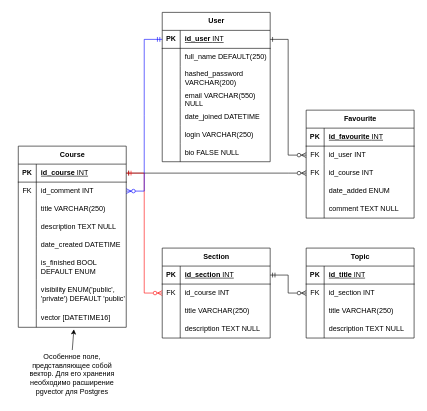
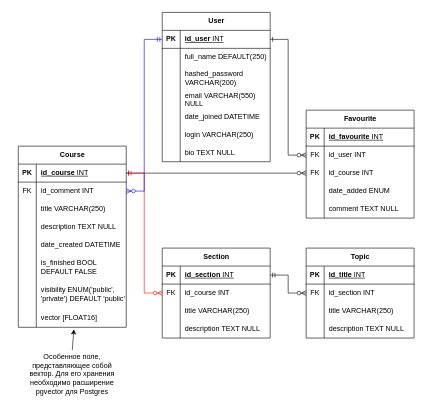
node "bio FALSE NULL": label "bio FALSE NULL" -> "bio TEXT NULL"
node "is_finished BOOL DEFAULT ENUM": label "is_finished BOOL DEFAULT ENUM" -> "is_finished BOOL DEFAULT FALSE"
node "vector [DATETIME16]": label "vector [DATETIME16]" -> "vector [FLOAT16]"
